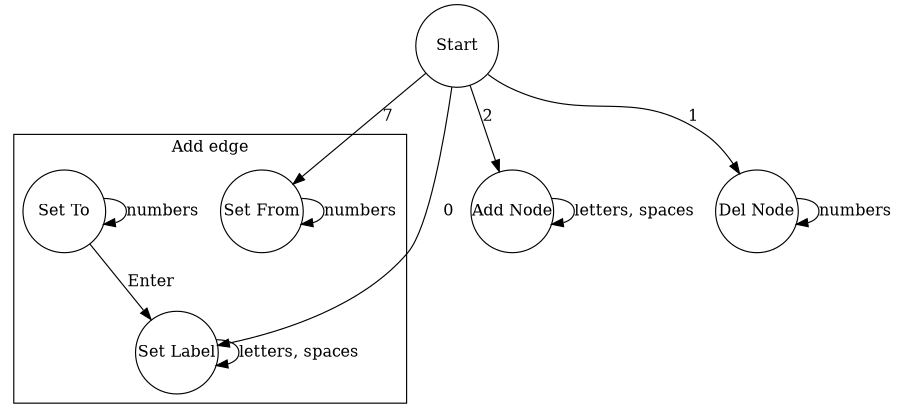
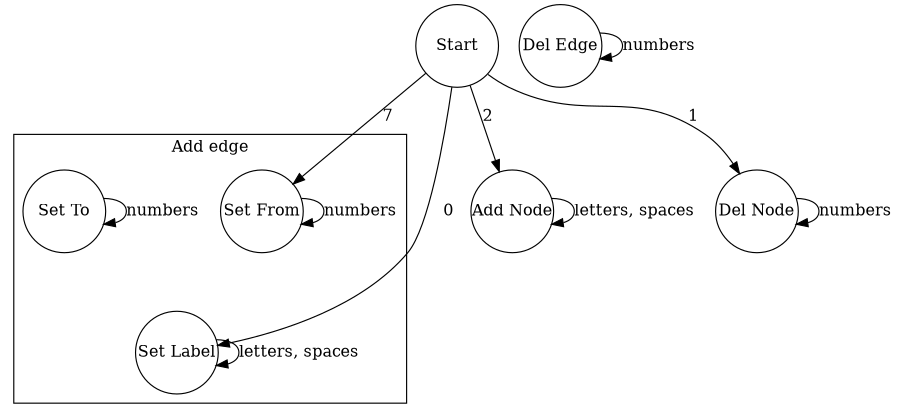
node "Del Edge": added
edge "Set To" -> "Set Label": removed, label "Enter"
